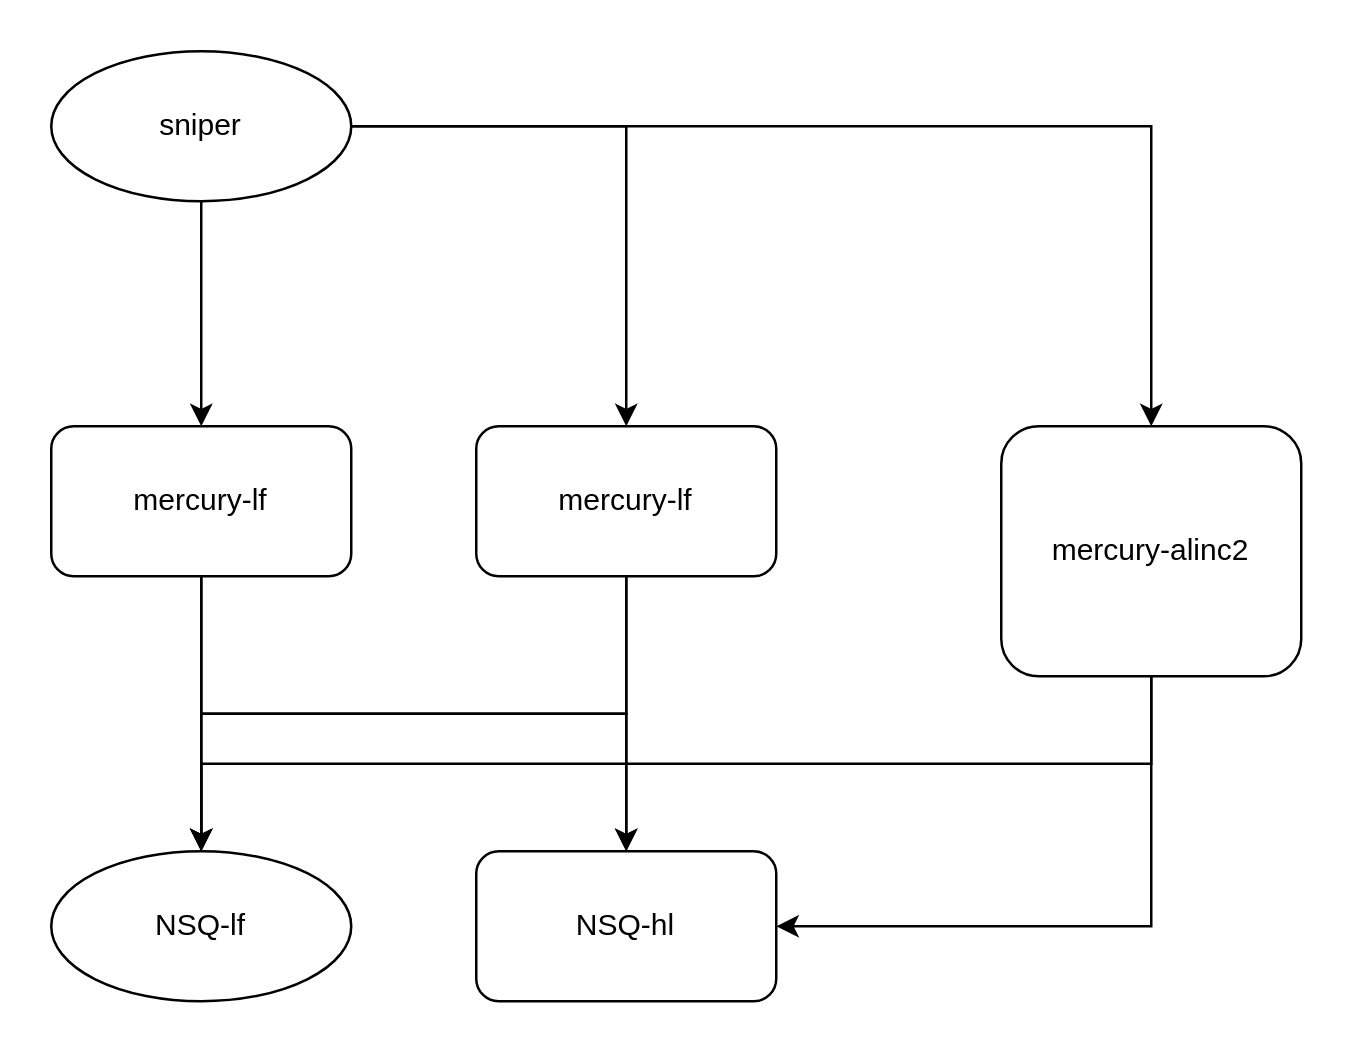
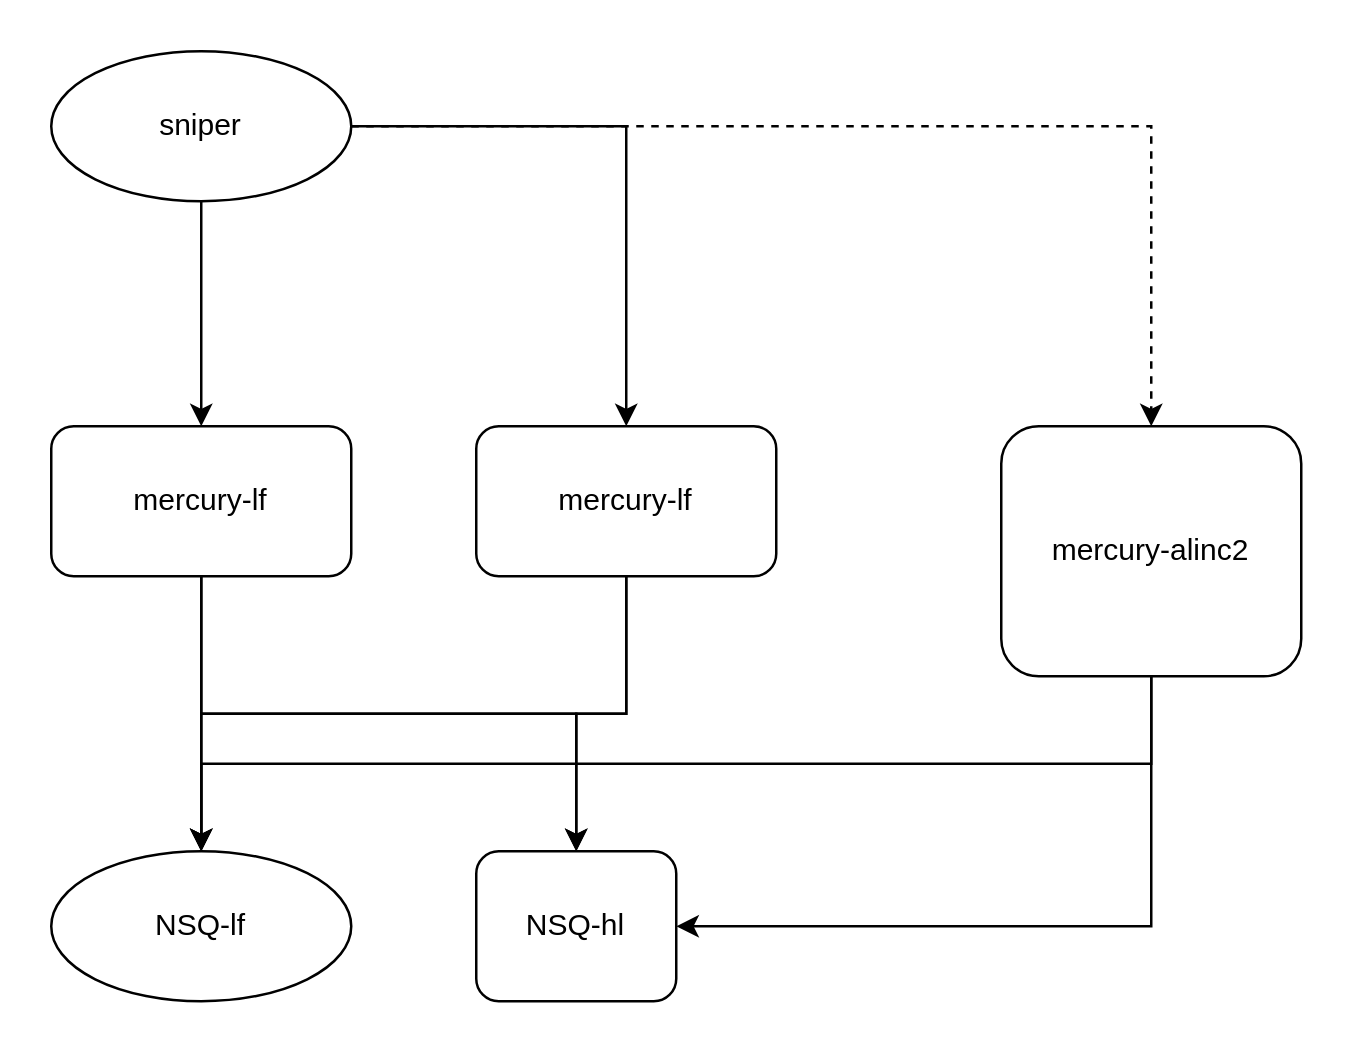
edge "sniper" -> "mercury-alinc2": style solid -> dashed
node "NSQ-hl": size 300x150 -> 200x150
